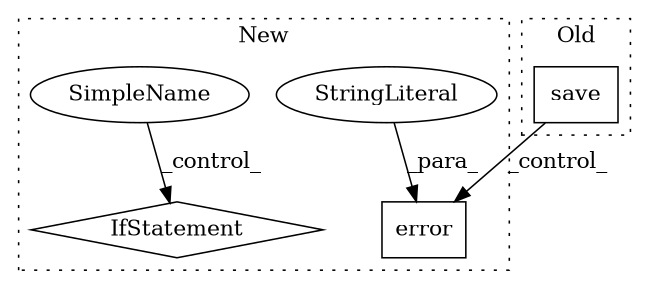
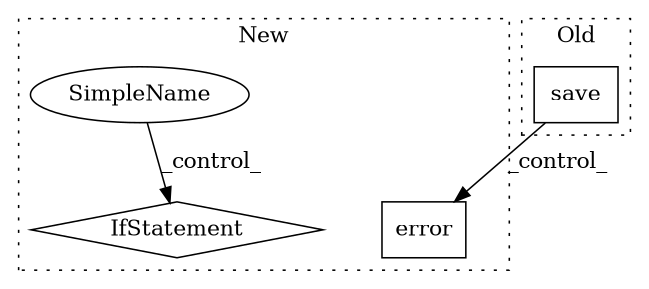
node "StringLiteral": removed
